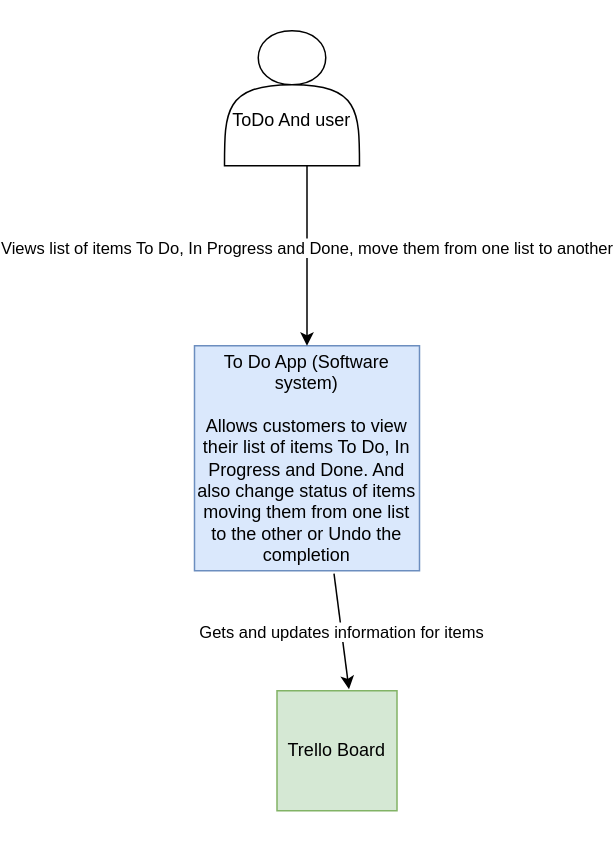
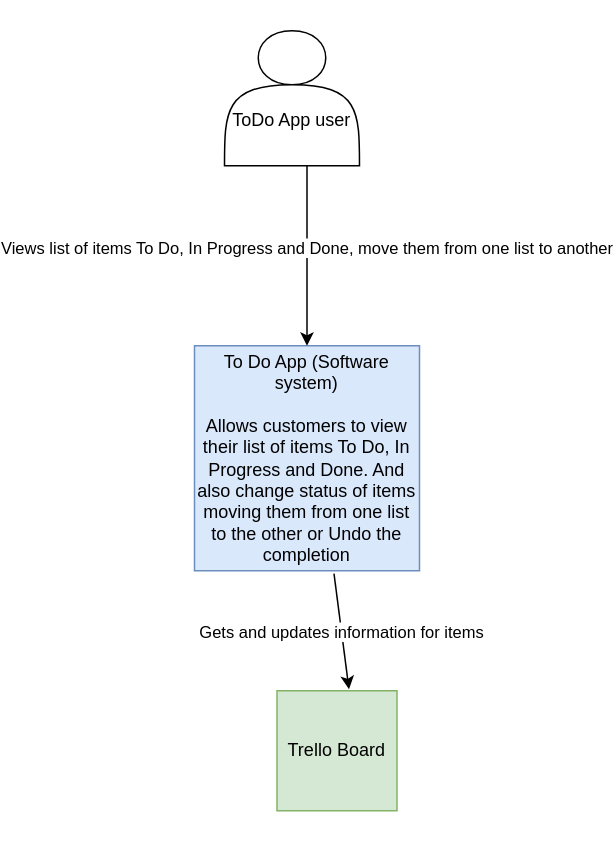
node "ToDo And user": label "ToDo And user" -> "ToDo App user"
